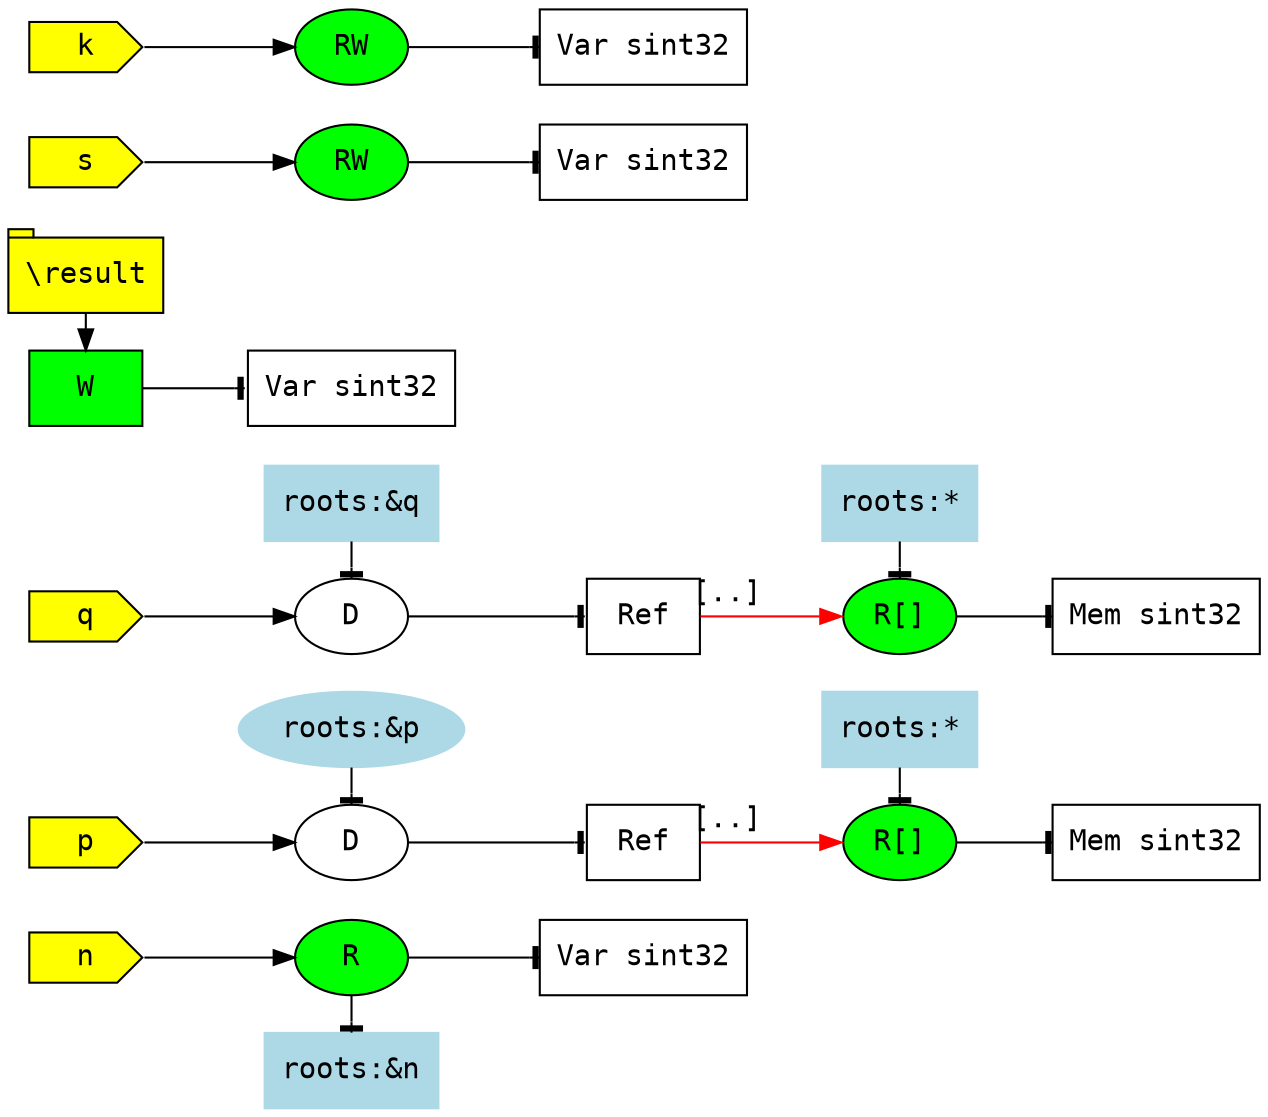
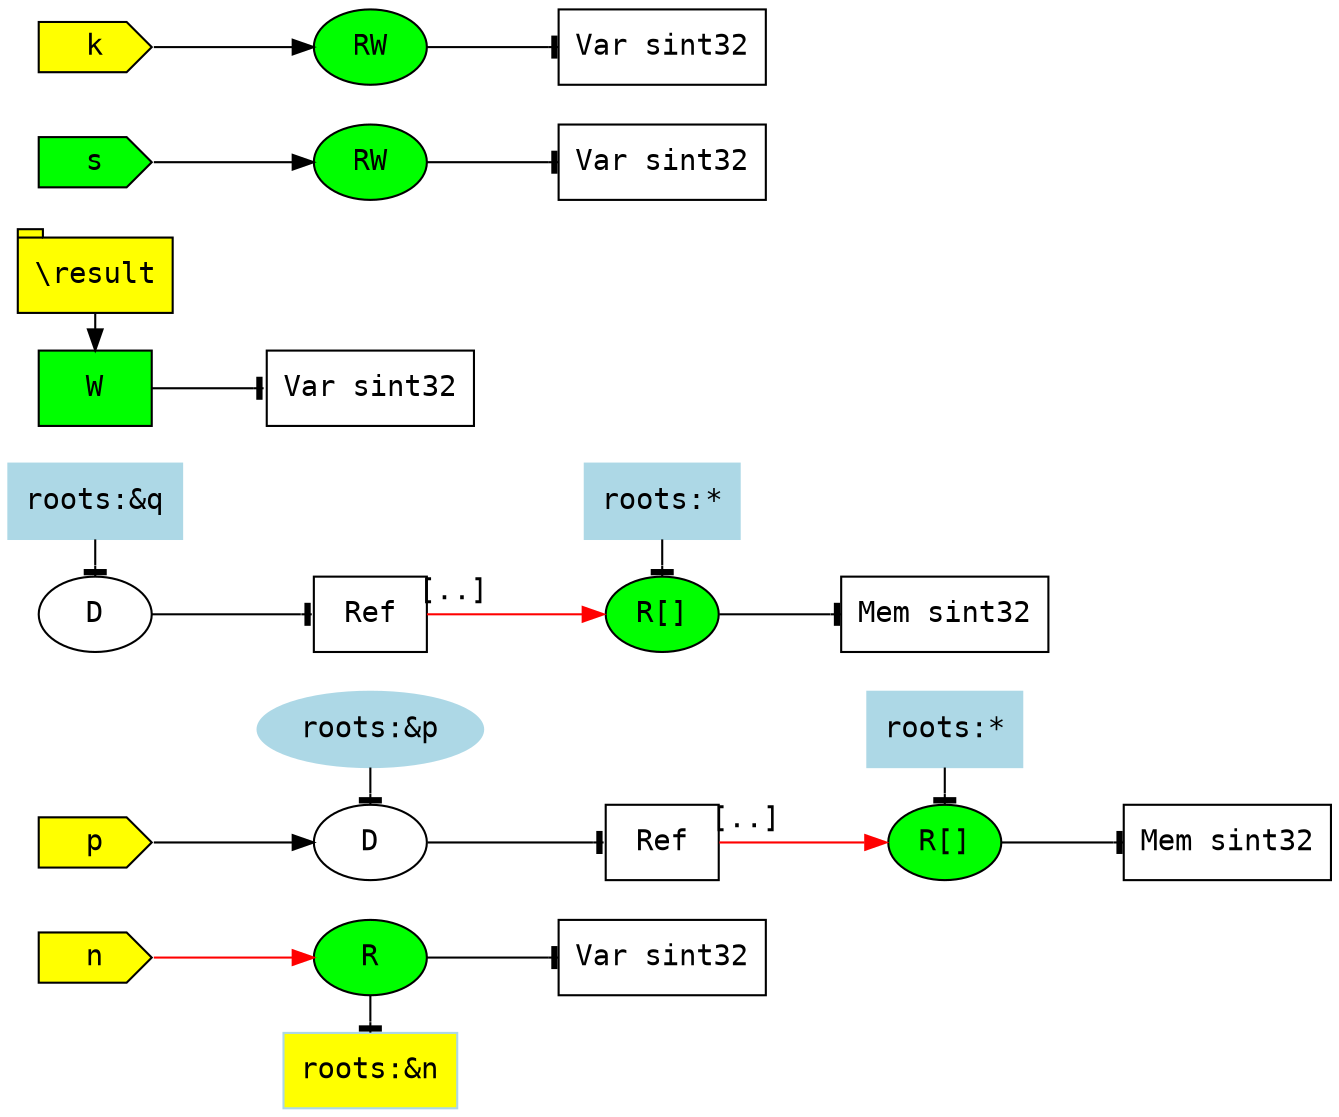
node "s": fillcolor yellow -> green
node "q": removed
edge "n" -> "R": color black -> red
node "roots:&n": fillcolor lightblue -> yellow
